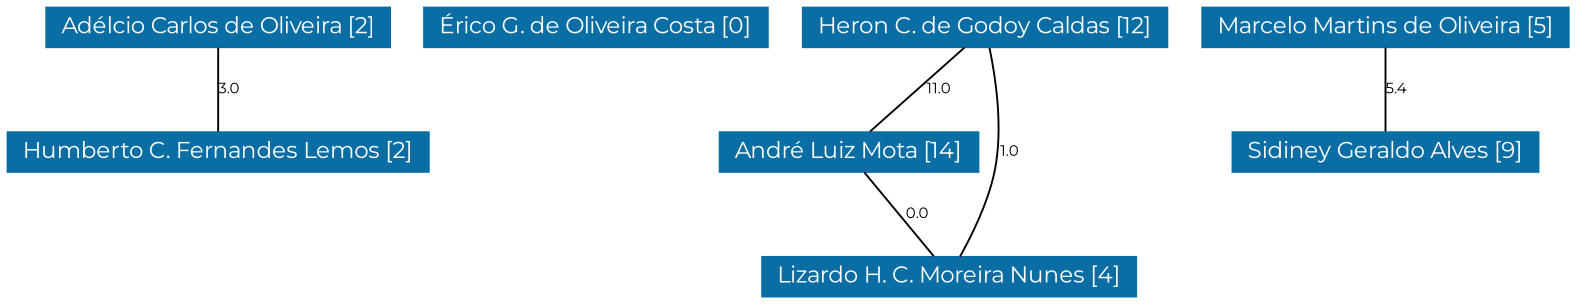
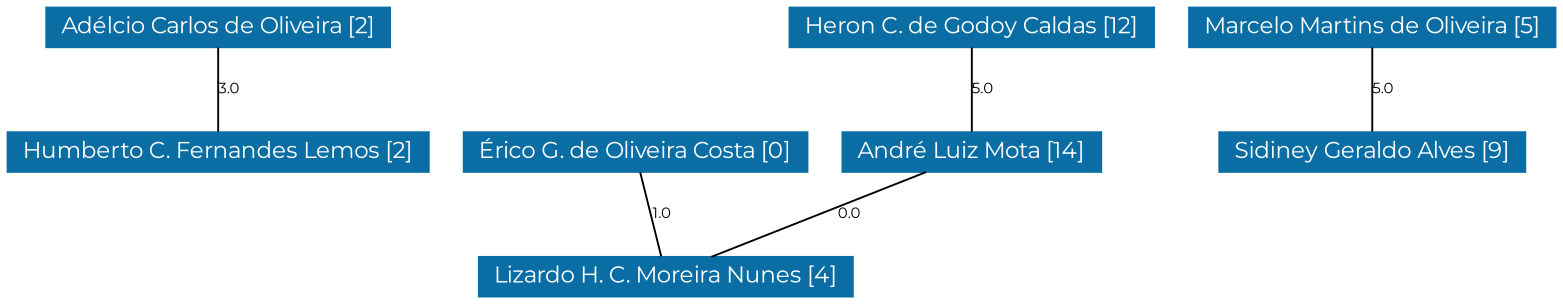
edge "Heron C. de Godoy Caldas [12]" -- "André Luiz Mota [14]": label "11.0" -> "5.0"
edge "Marcelo Martins de Oliveira [5]" -- "Sidiney Geraldo Alves [9]": label "5.4" -> "5.0"
edge "Heron C. de Godoy Caldas [12]" -- "Lizardo H. C. Moreira Nunes [4]": now "Érico G. de Oliveira Costa [0]" -- "Lizardo H. C. Moreira Nunes [4]"
